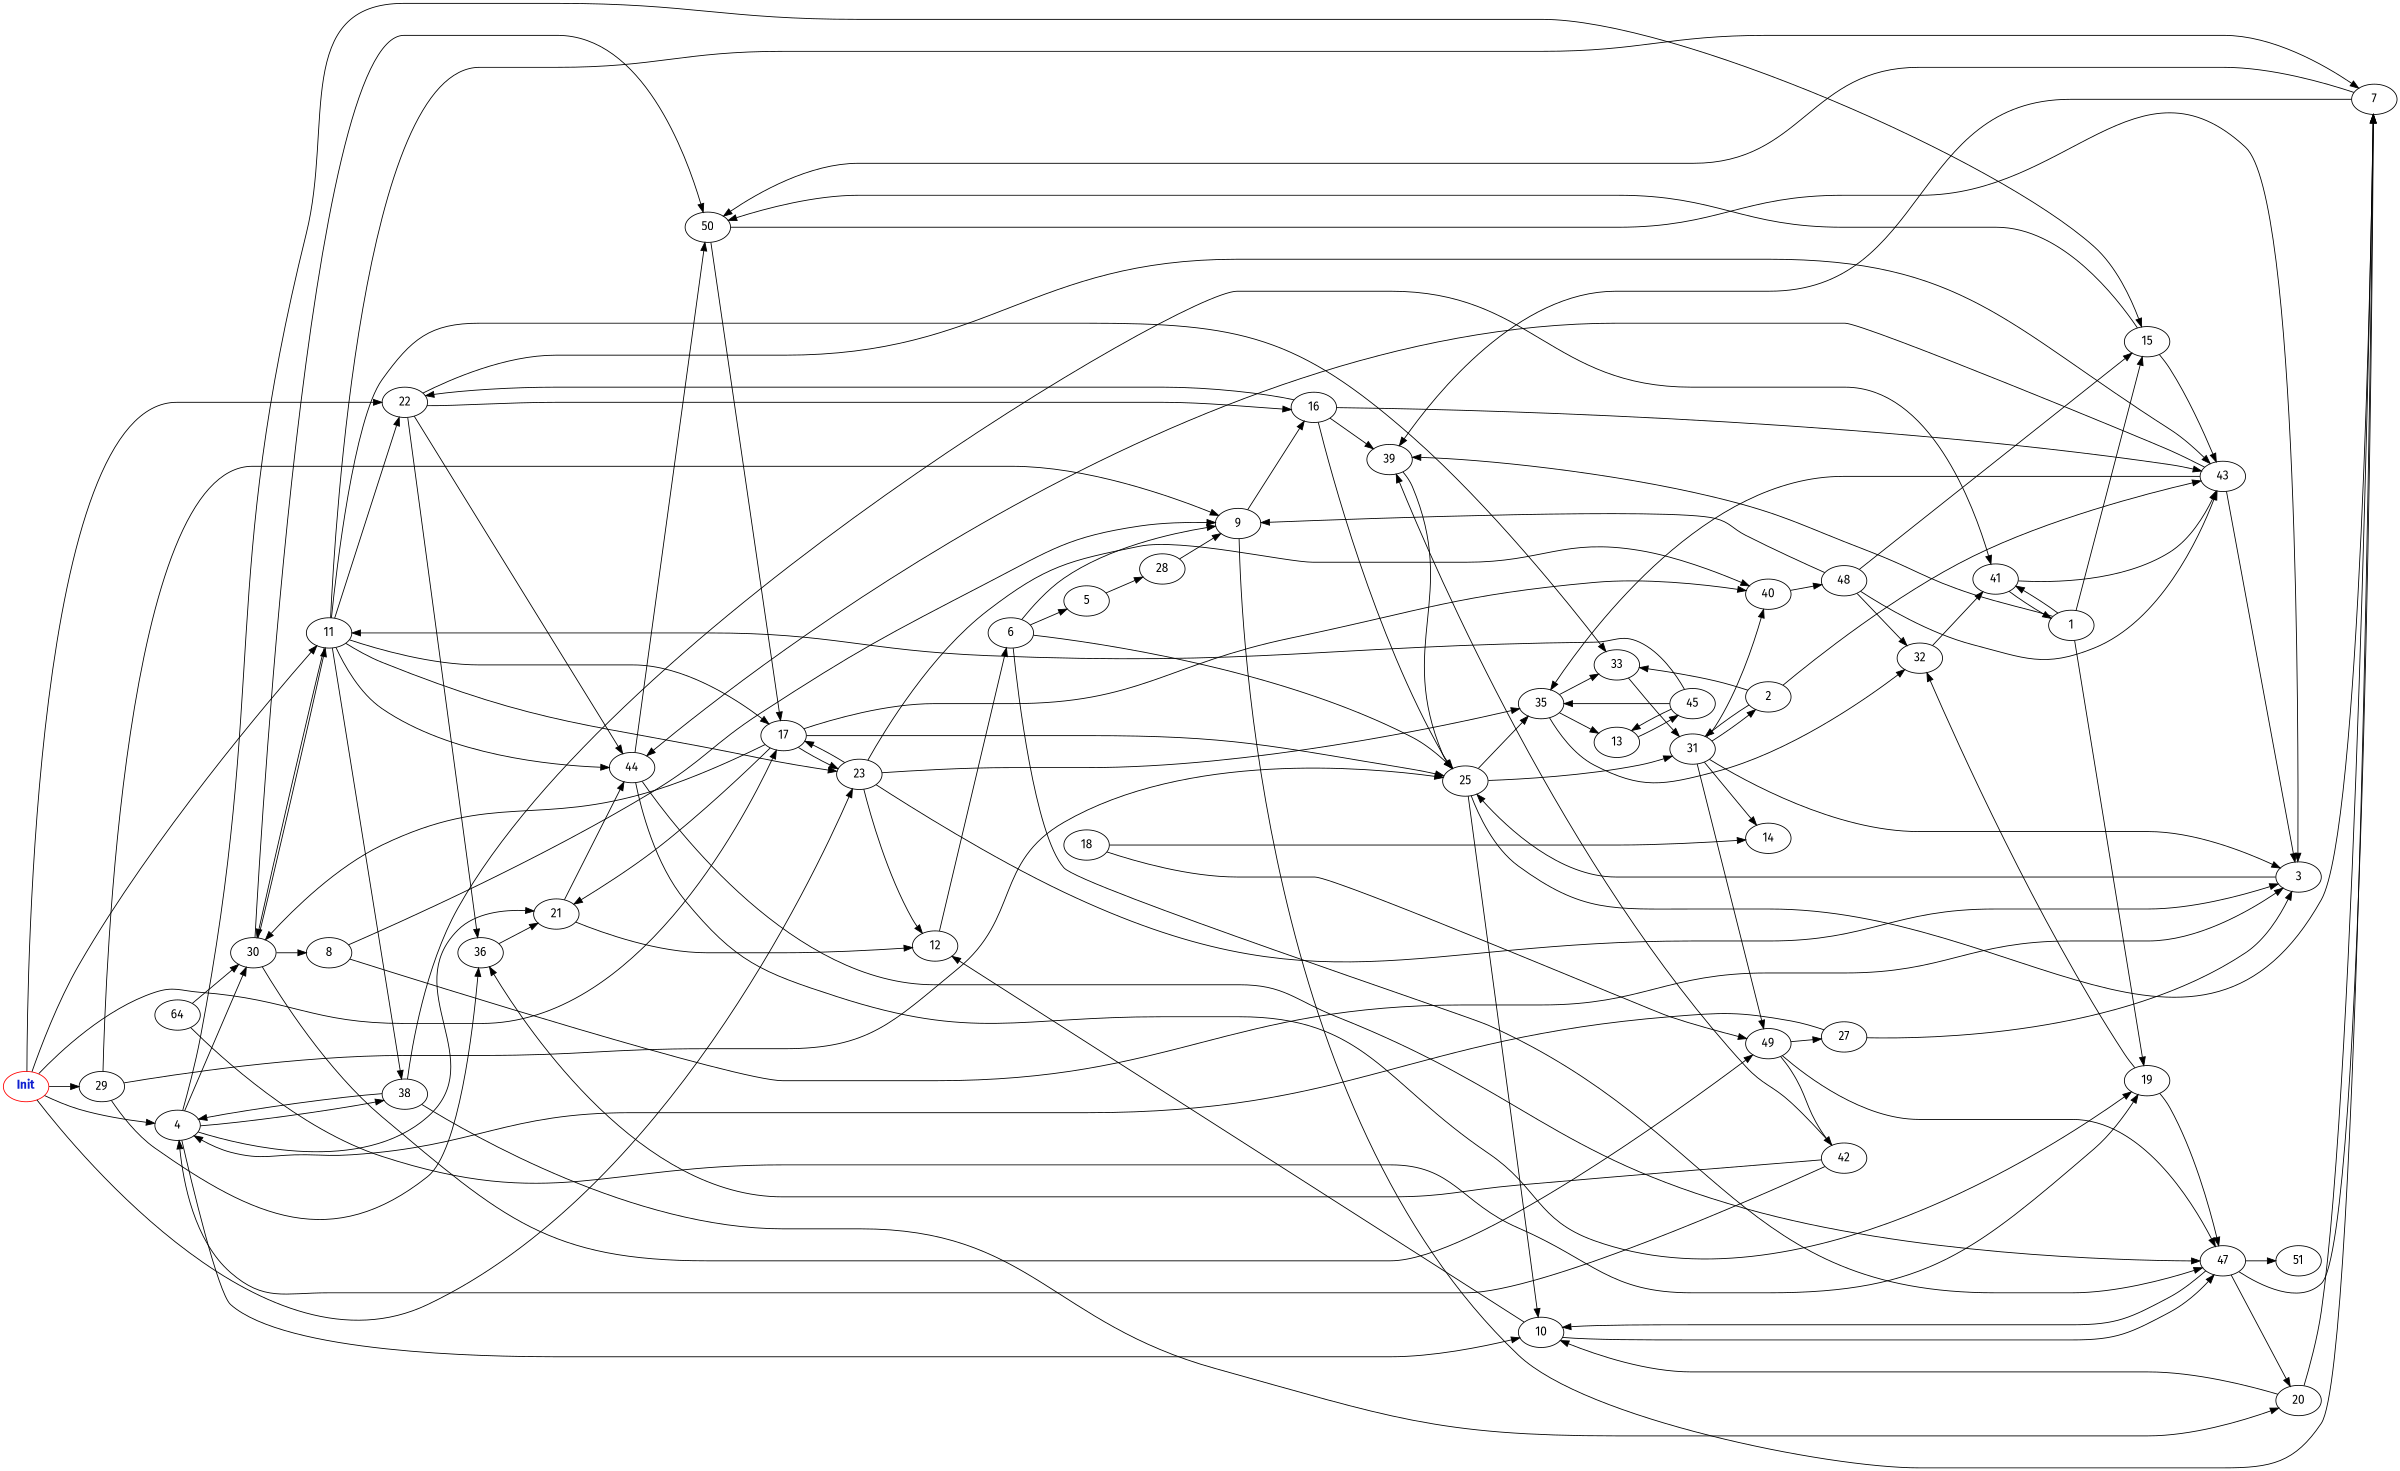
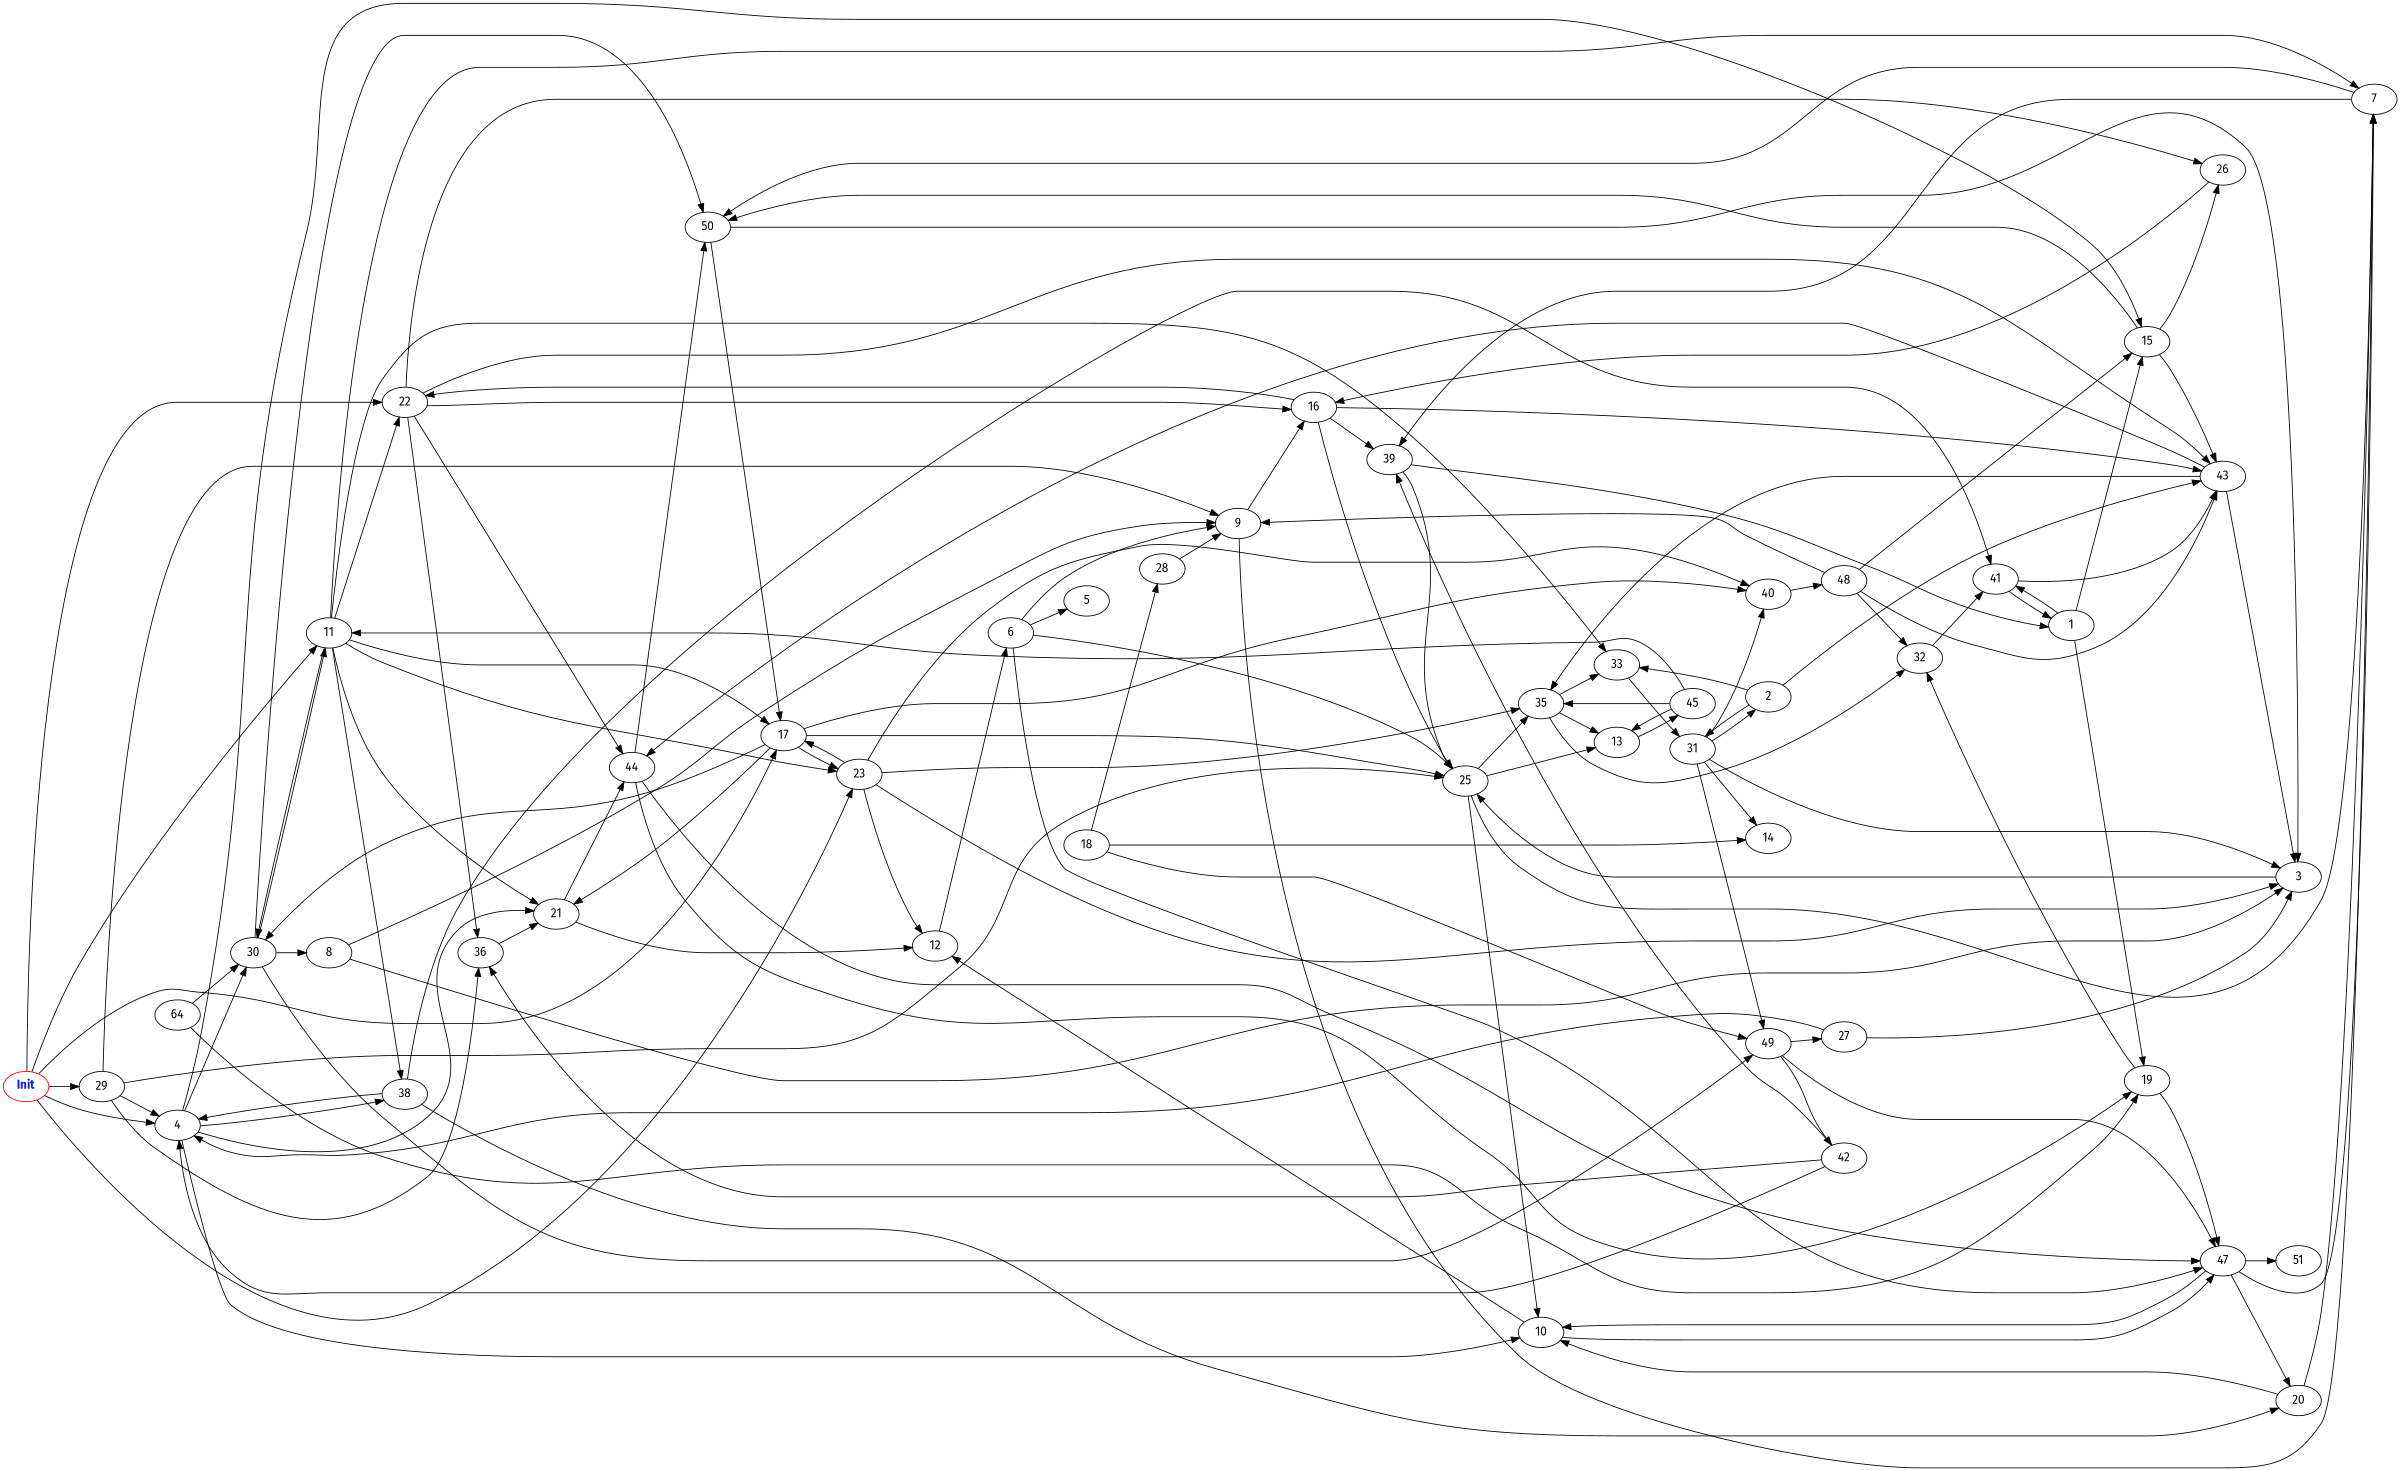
node "26": added
edge "1" -> "39": reversed
edge "5" -> "28": now "18" -> "28"
edge "11" -> "44": now "11" -> "21"
edge "25" -> "31": now "25" -> "13"
edge "29" -> "4": added
